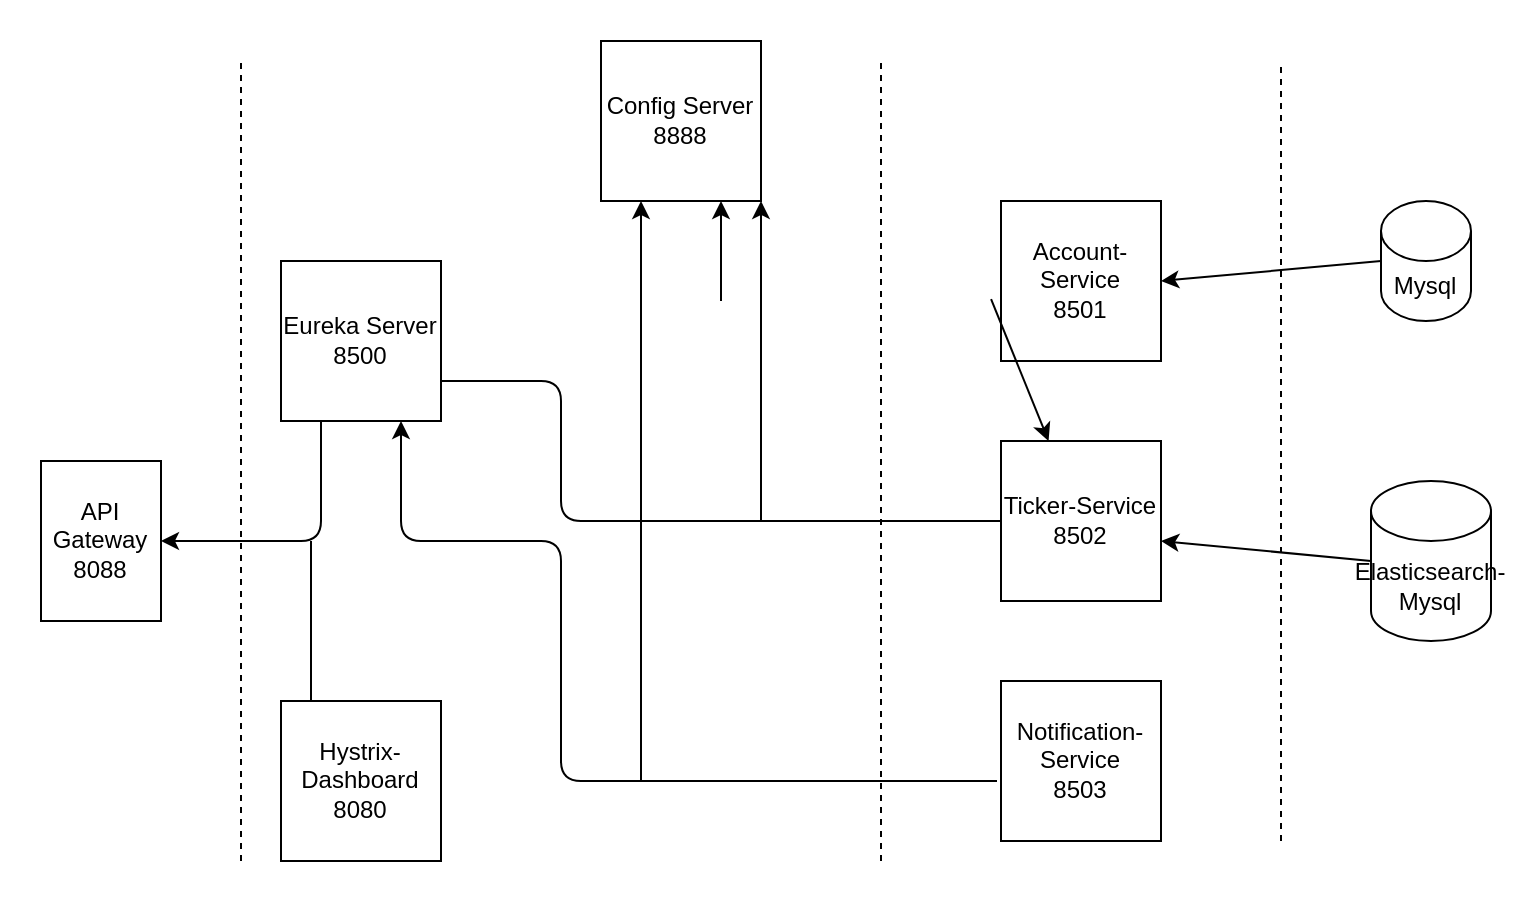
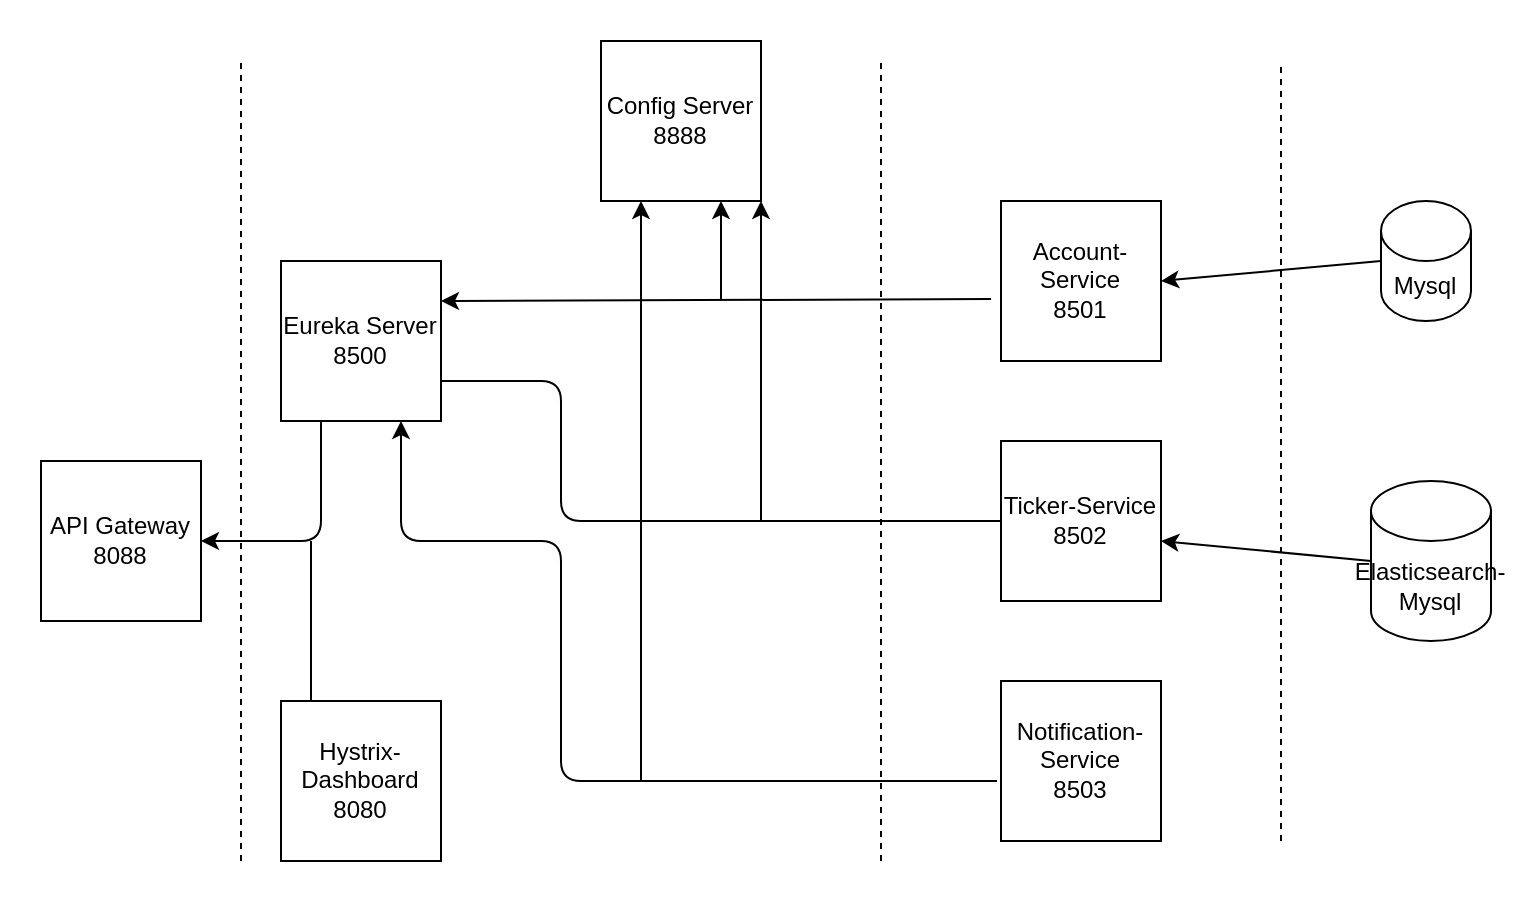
edge "Account-Service 8501" -> "Ticker-Service 8502": now "Account-Service 8501" -> "Eureka Server 8500"
node "API Gateway 8088": size 120x160 -> 160x160
